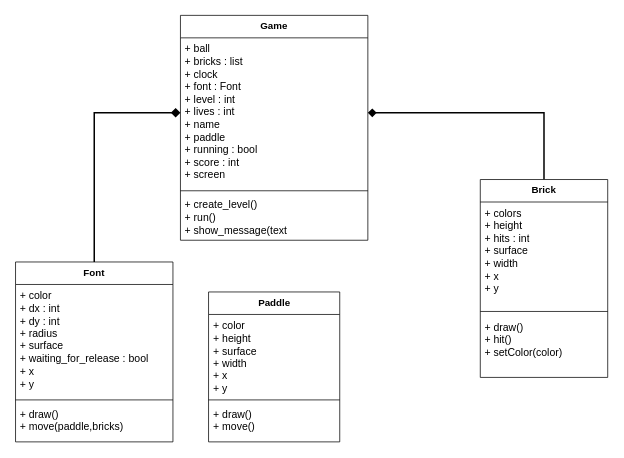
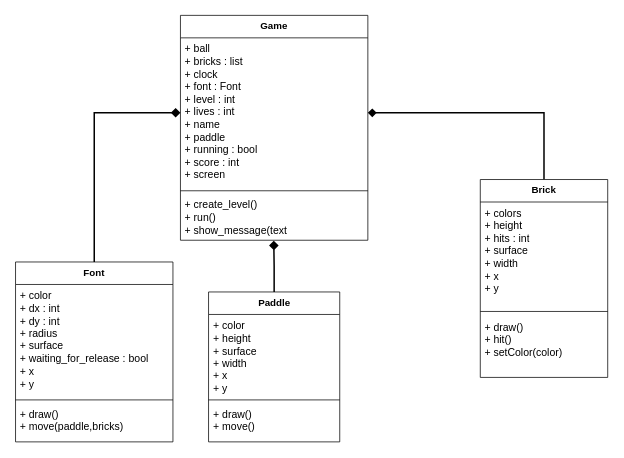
edge "Paddle" -> "+ create_level() + run() + show_message(text": added
